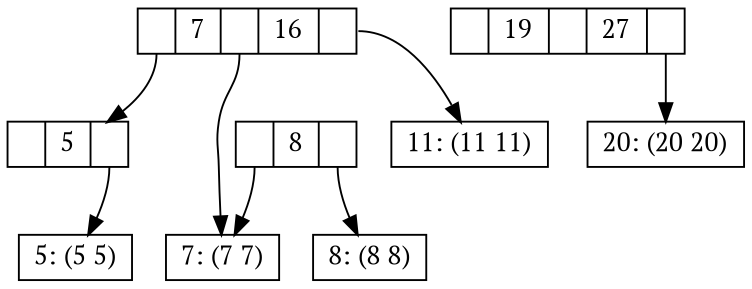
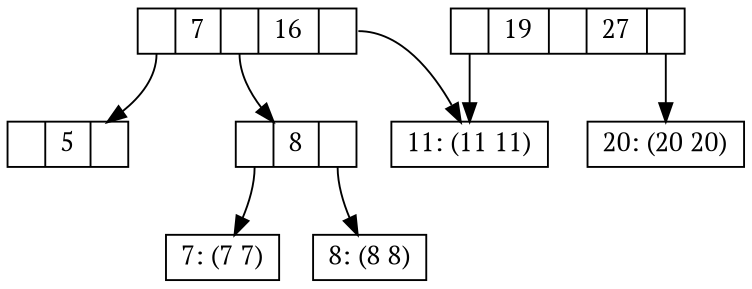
edge "19" -> "11: (11 11)": added
edge "7" -> "7: (7 7)": now "7" -> "8"
node "5: (5 5)": removed
